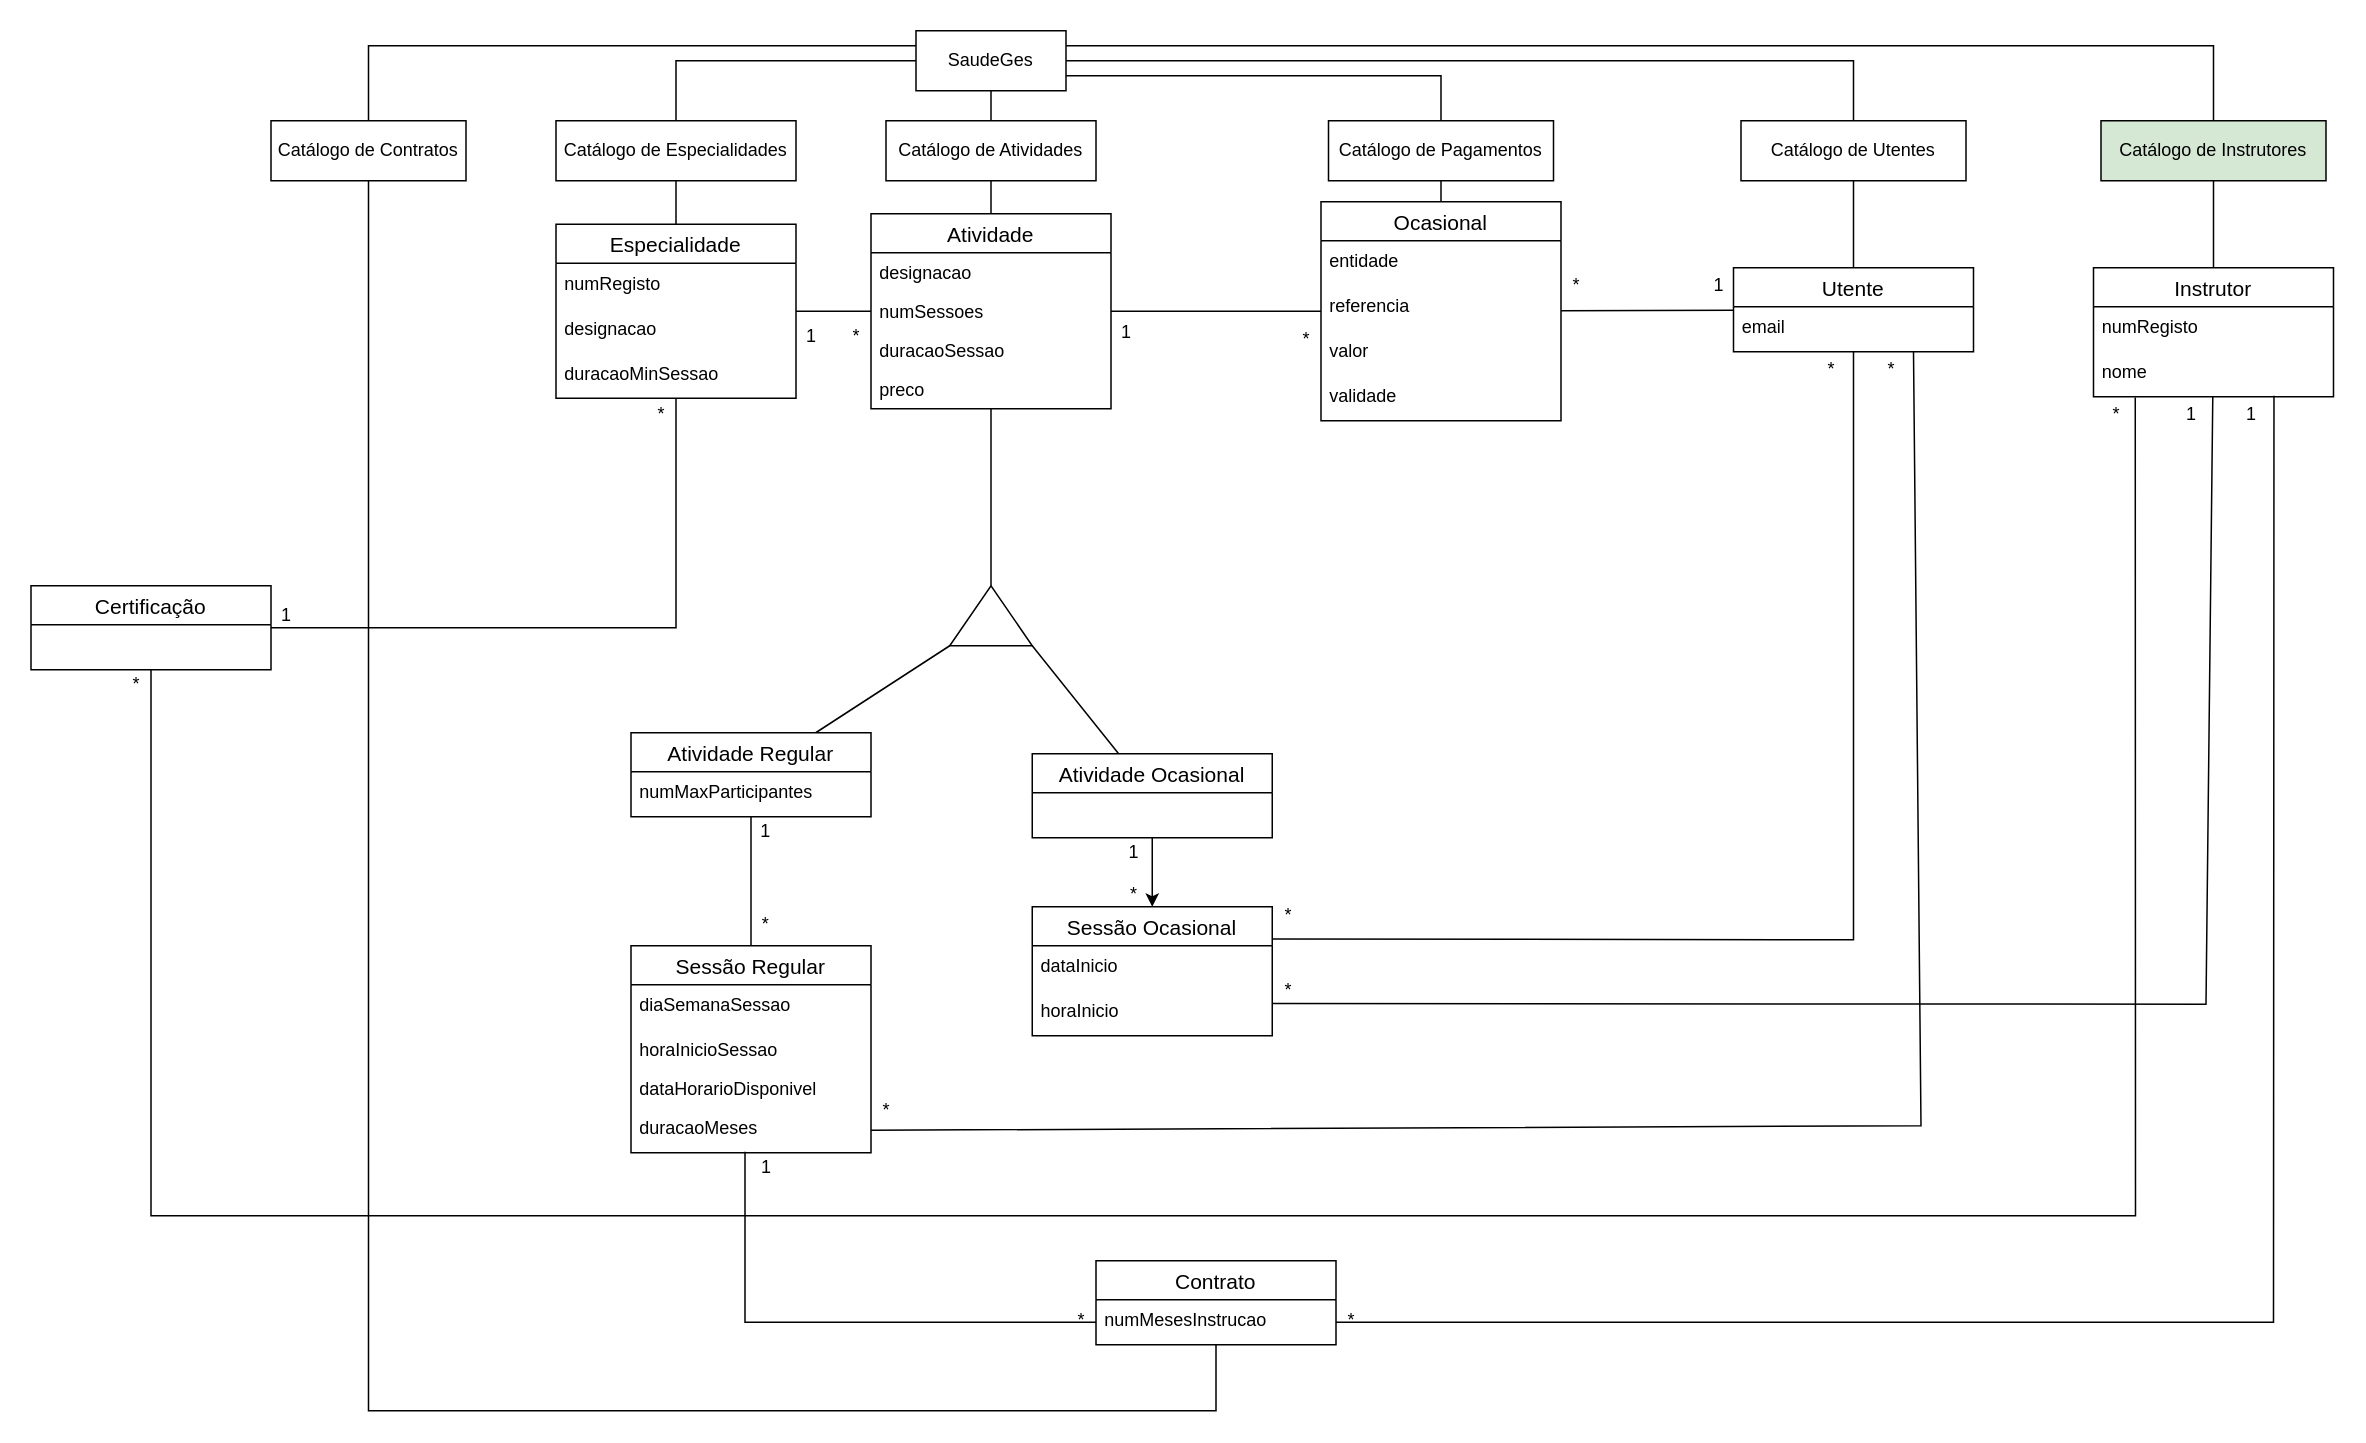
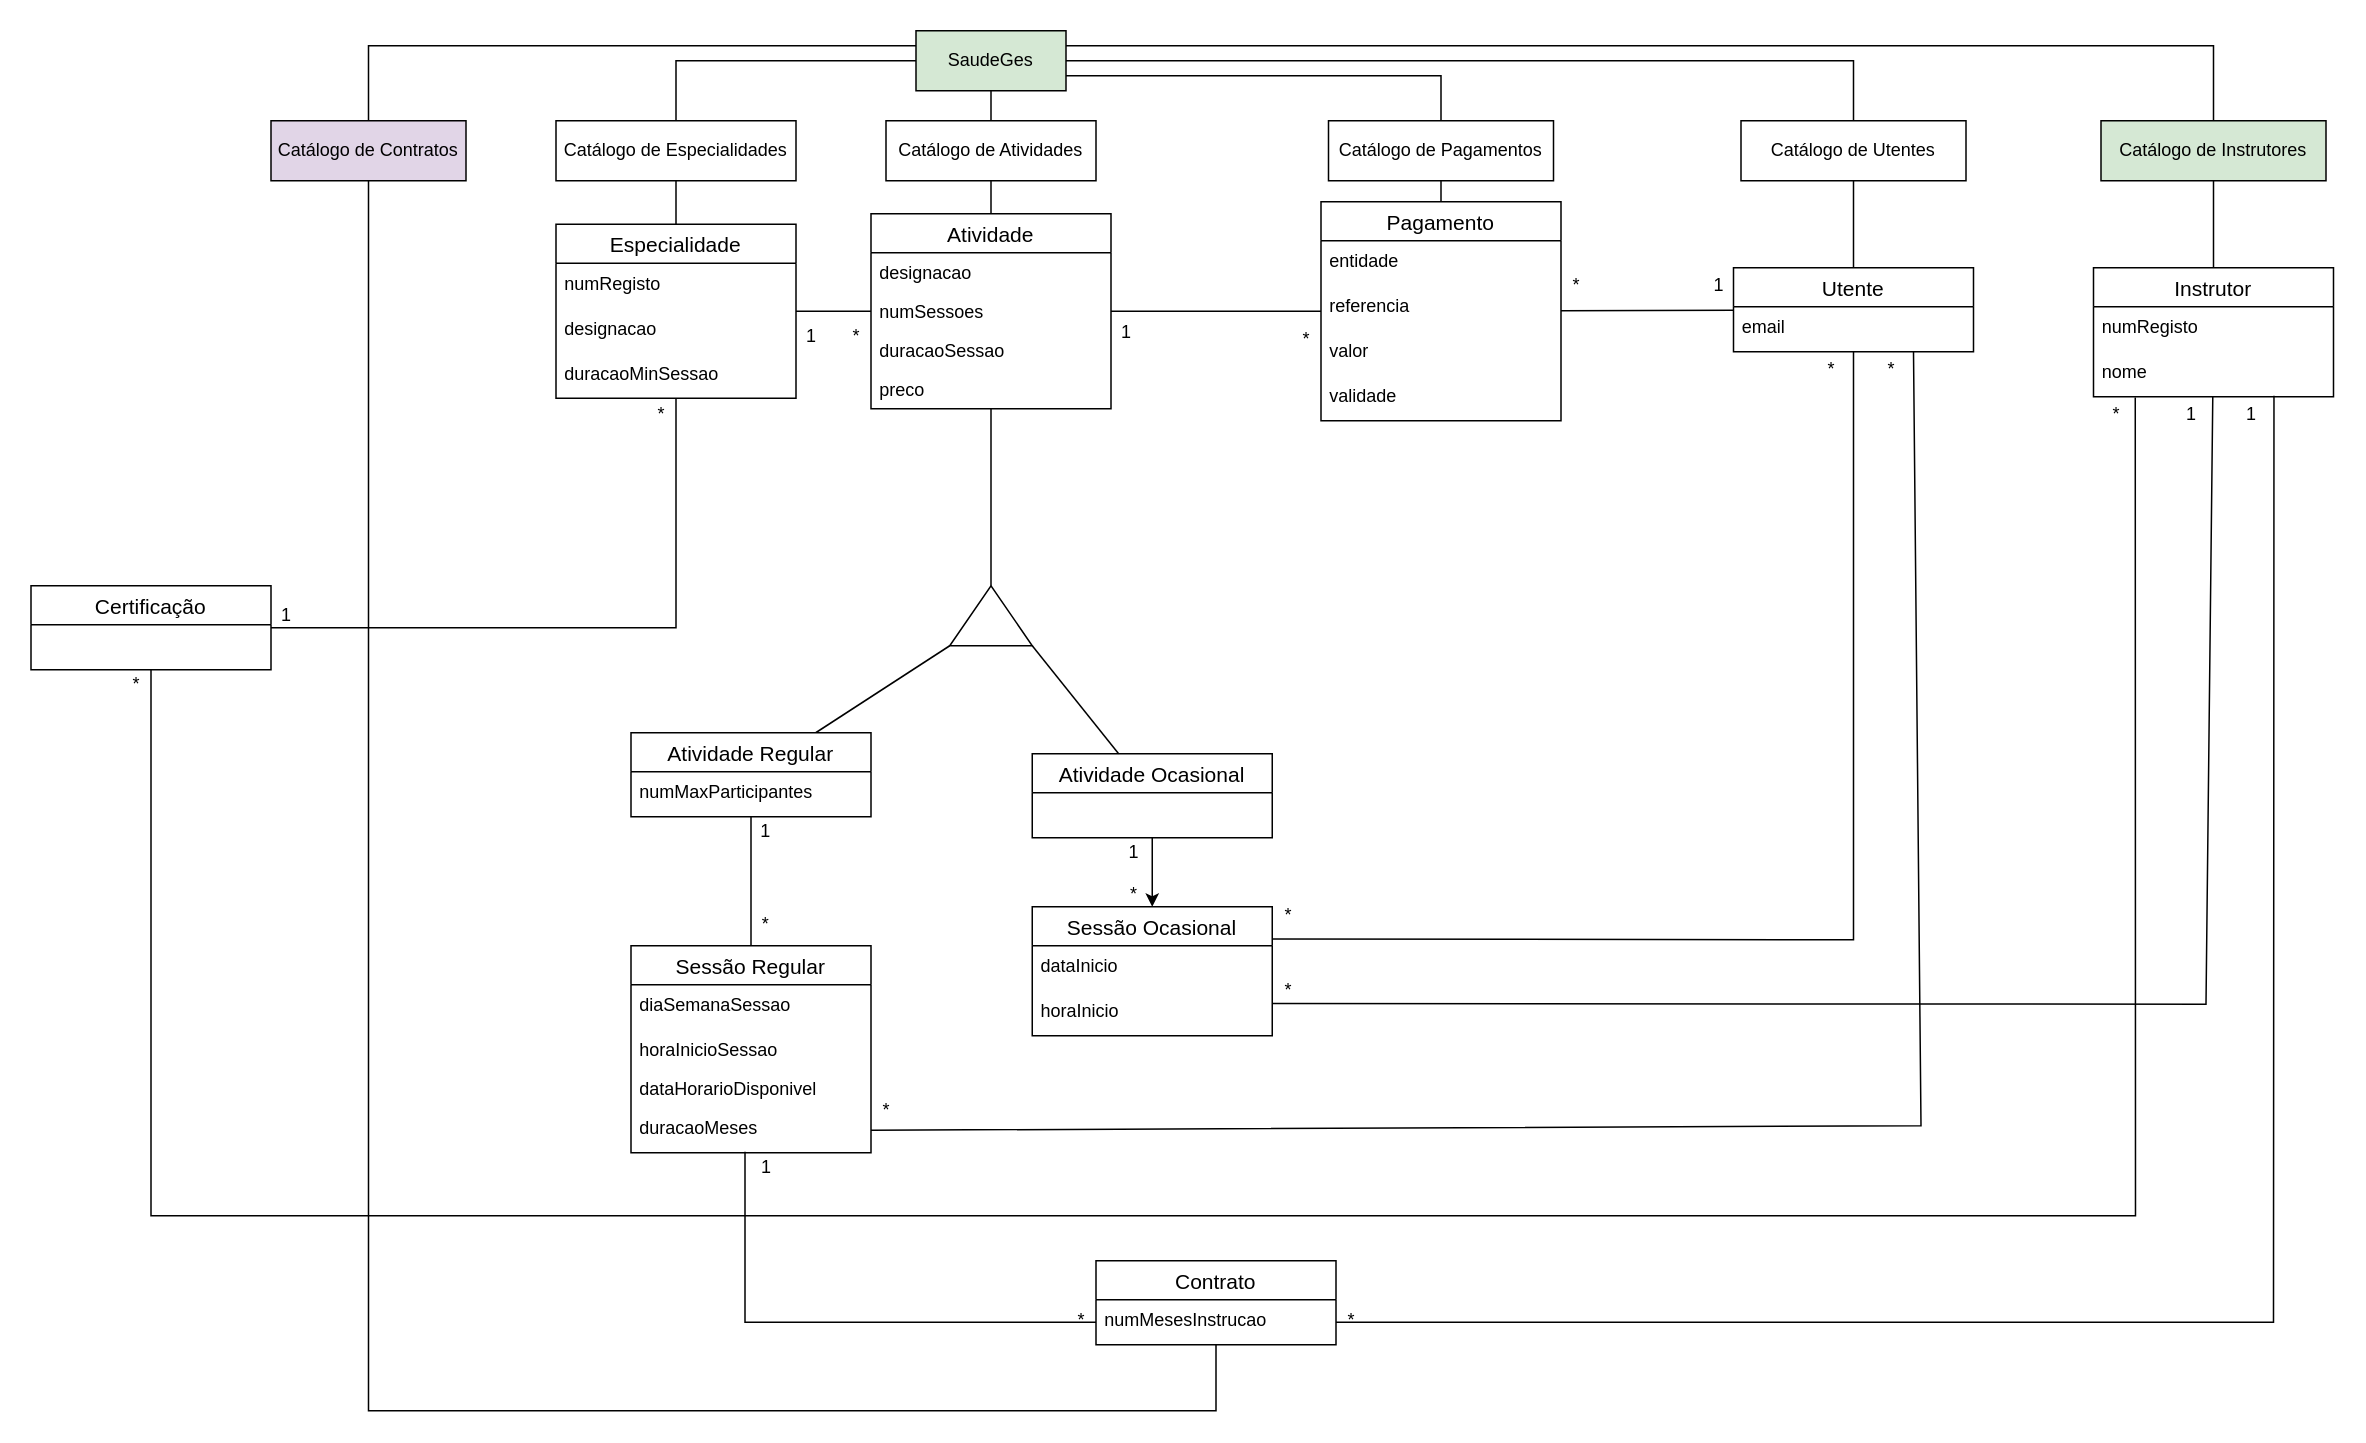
node "SaudeGes": fillcolor #ffffff -> #d5e8d4
node "Catálogo de Contratos": fillcolor #ffffff -> #e1d5e7
node "Ocasional": label "Ocasional" -> "Pagamento"
